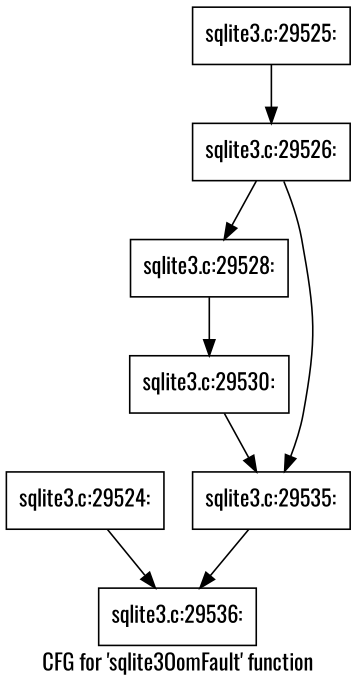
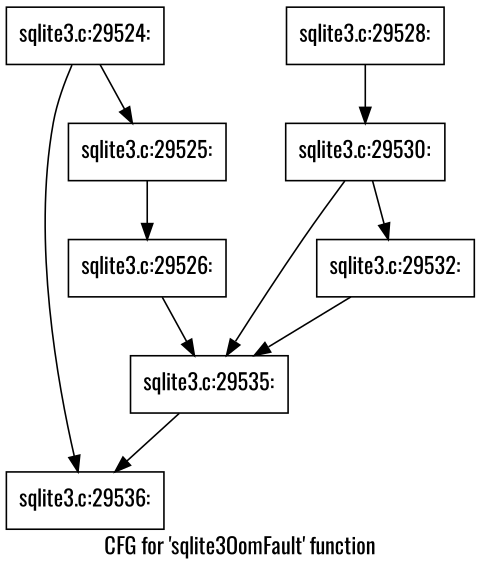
edge "sqlite3.c:29524:" -> "sqlite3.c:29525:": added
edge "sqlite3.c:29526:" -> "sqlite3.c:29528:": removed
node "sqlite3.c:29532:": added
